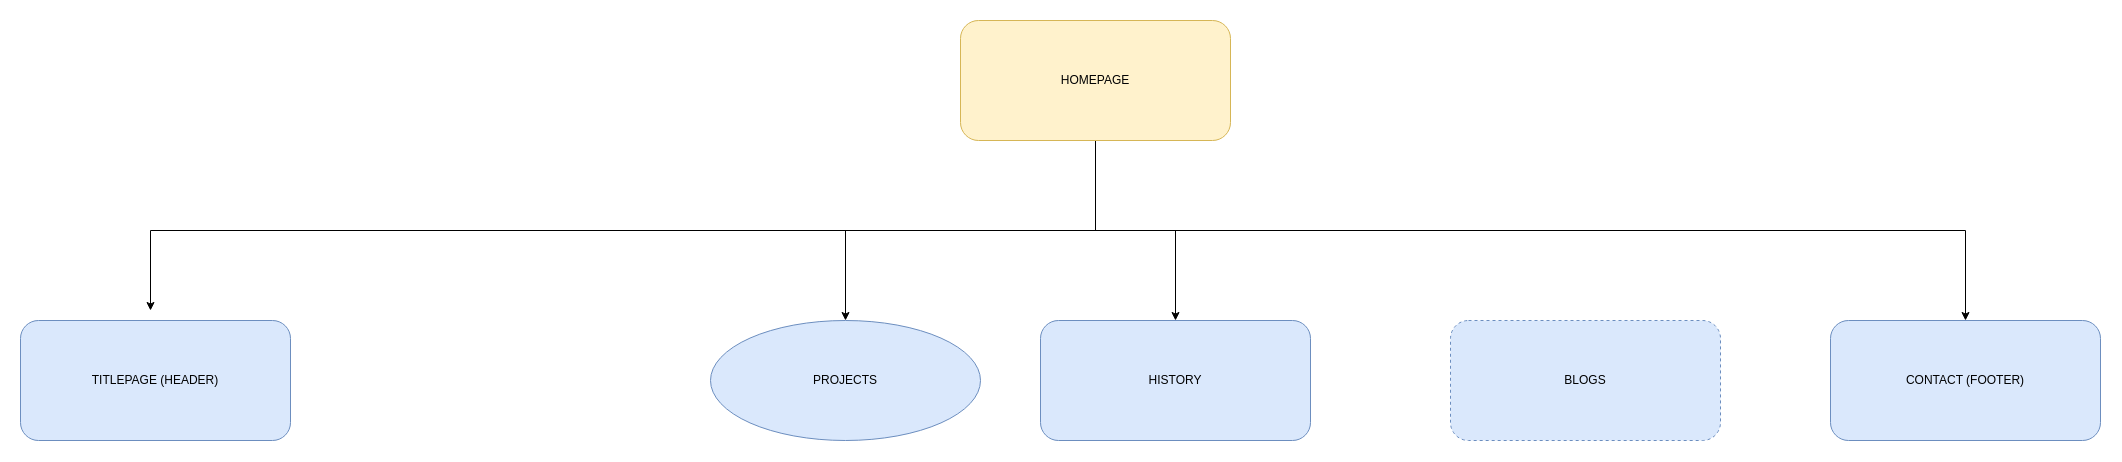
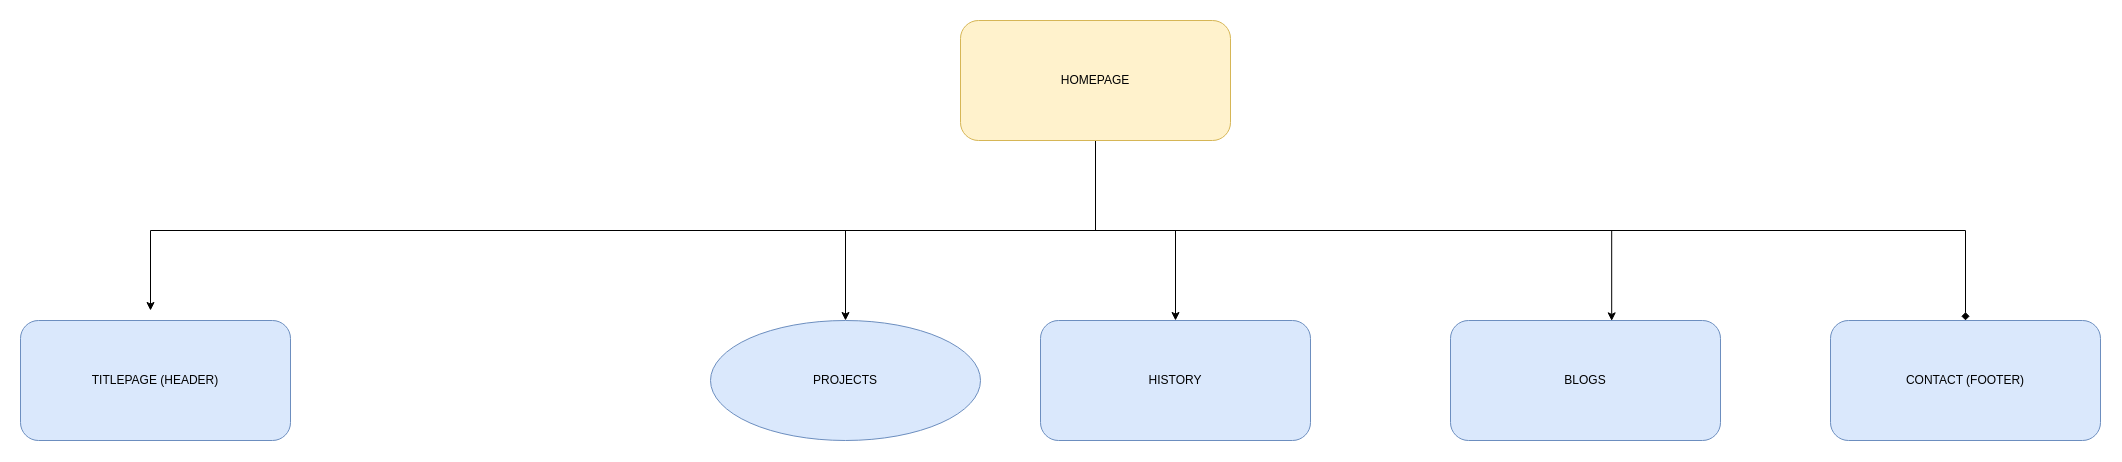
edge "HOMEPAGE" -> "BLOGS": added
edge "HOMEPAGE" -> "CONTACT (FOOTER)": arrowhead classic -> diamond
node "BLOGS": style dashed -> solid
